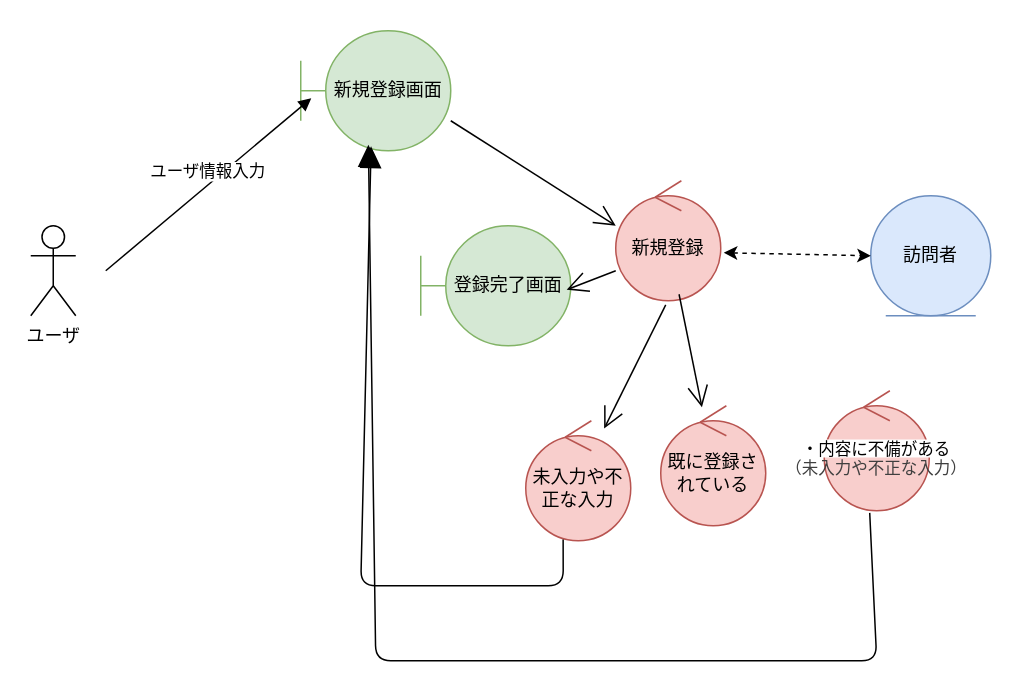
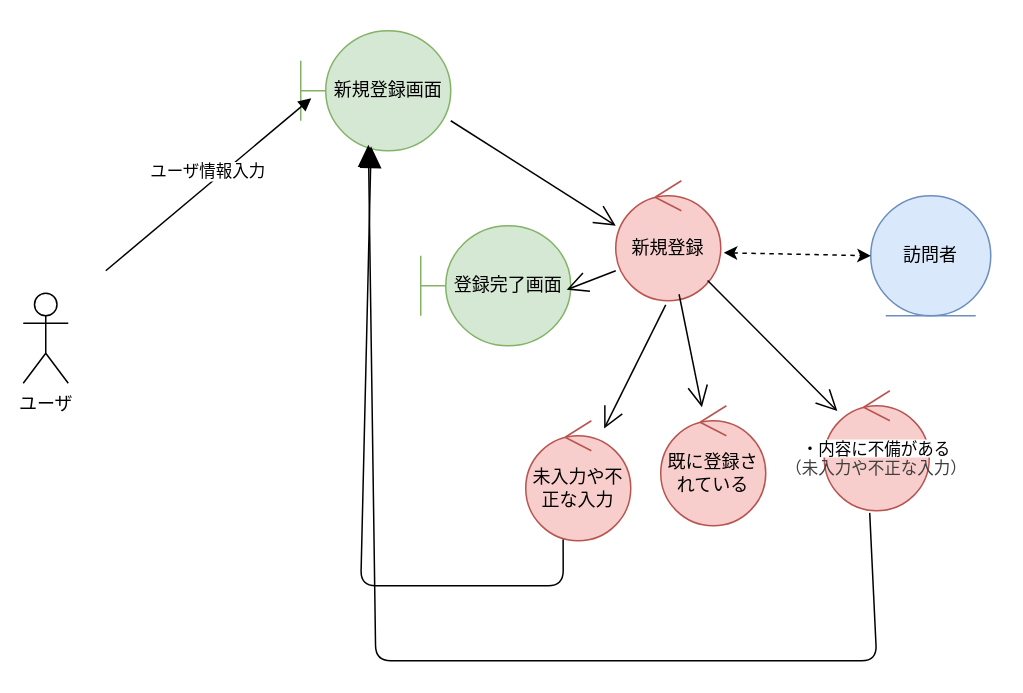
node "ユーザ": moved (53, 271) -> (46, 338)
edge "新規登録" -> "・内容に不備がある （未入力や不正な入力）": added
